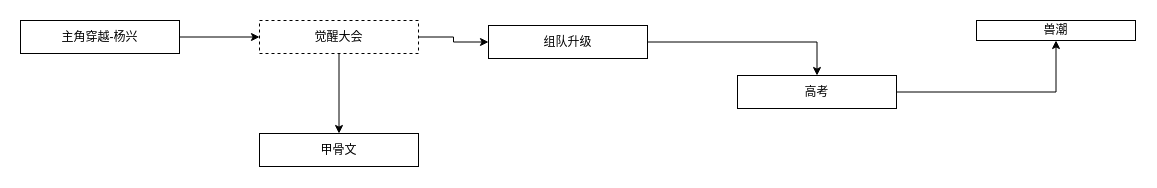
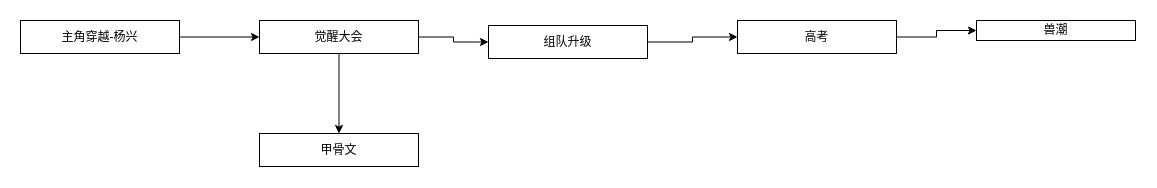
node "觉醒大会": style dashed -> solid
node "高考": moved (817, 92) -> (817, 37)
